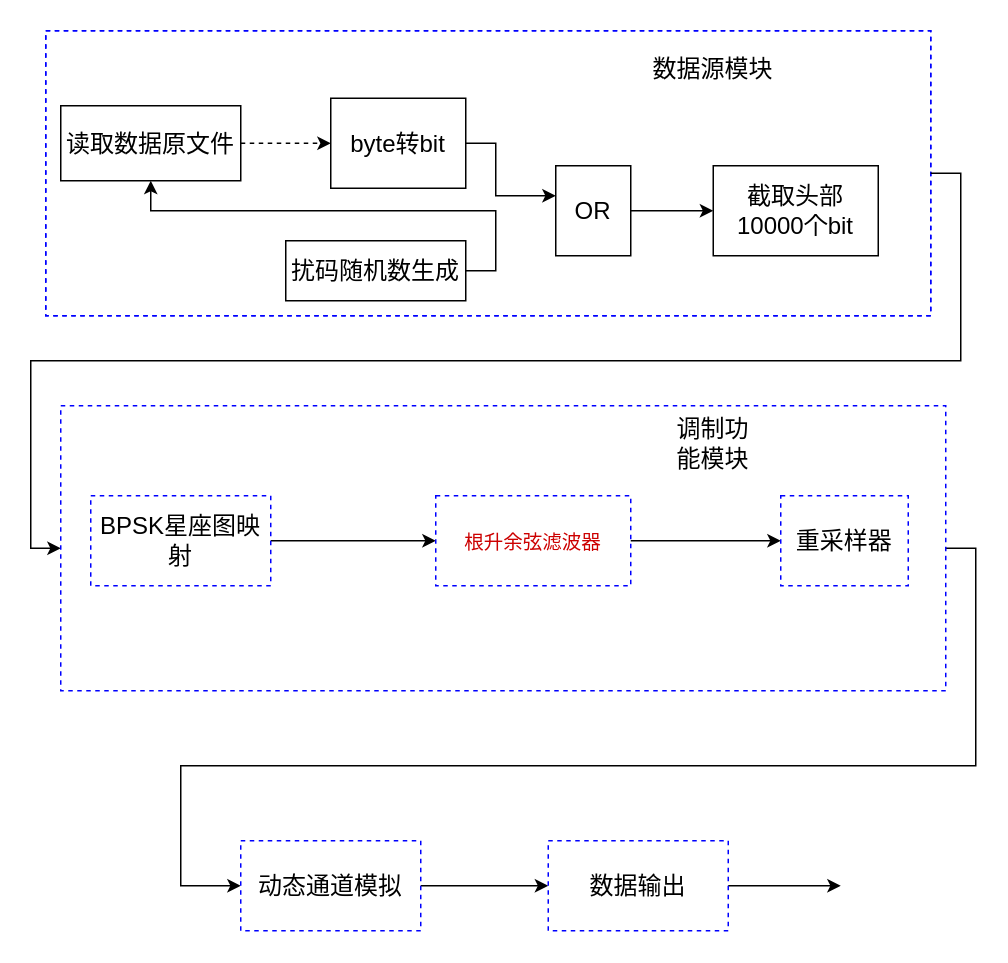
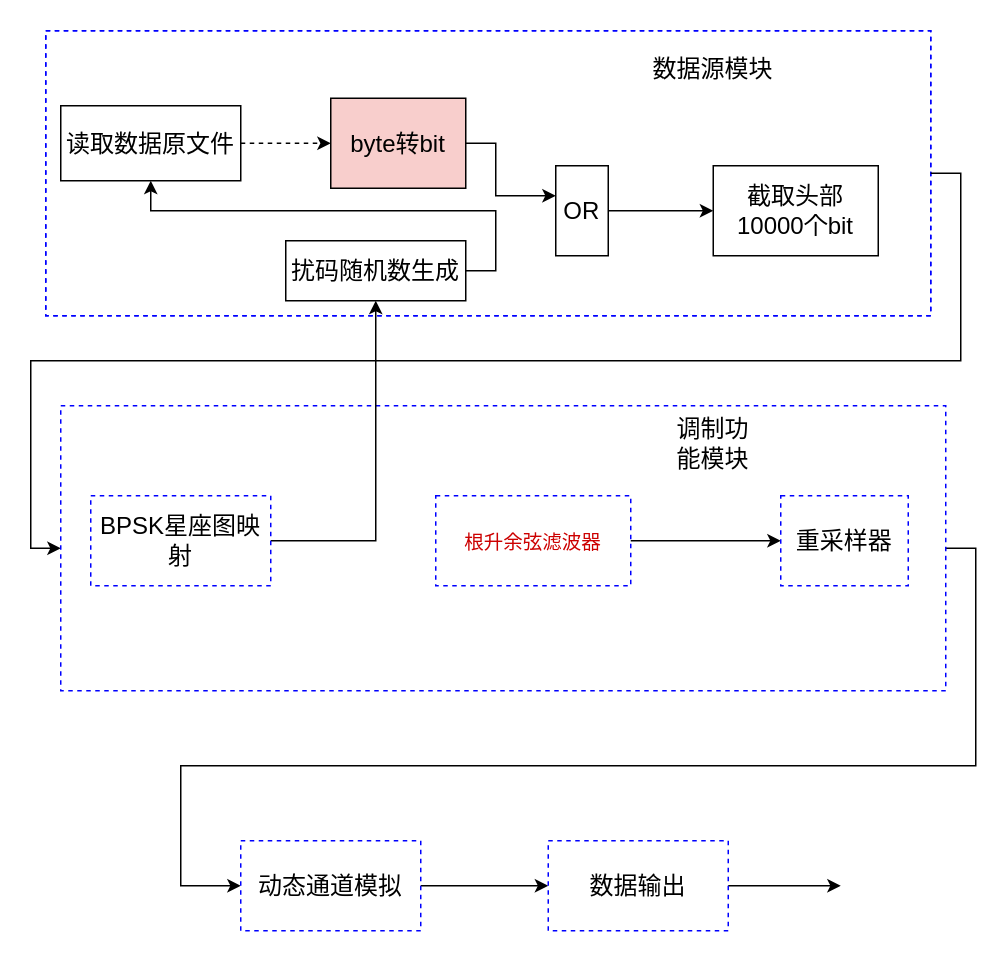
node "byte转bit": fillcolor #ffffff -> #f8cecc
node "OR": size 75x90 -> 53x90
edge "BPSK星座图映射" -> "根升余弦滤波器": now "BPSK星座图映射" -> "扰码随机数生成"
